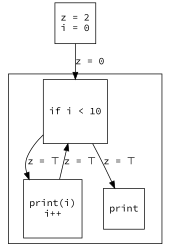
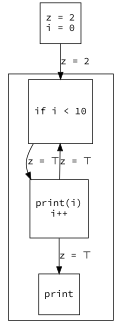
edge "z = 2 i = 0" -> "if i < 10": label "z = 0" -> "z = 2"
edge "if i < 10" -> "print": now "print(i) i++" -> "print"
